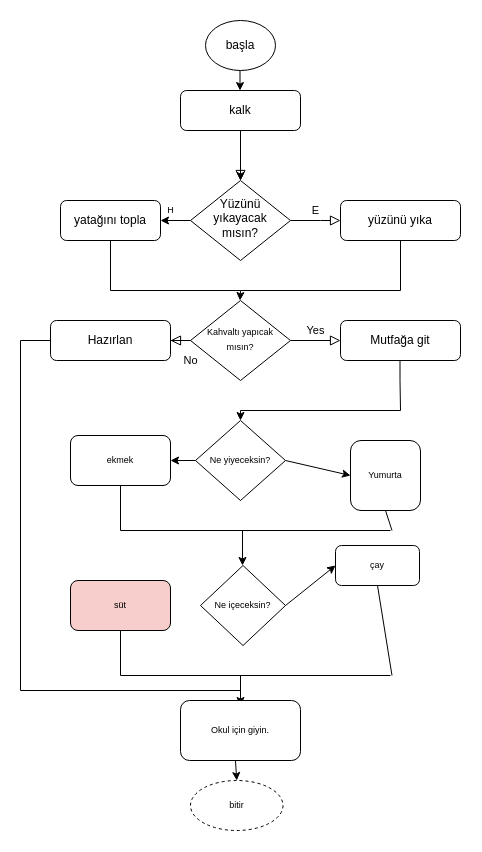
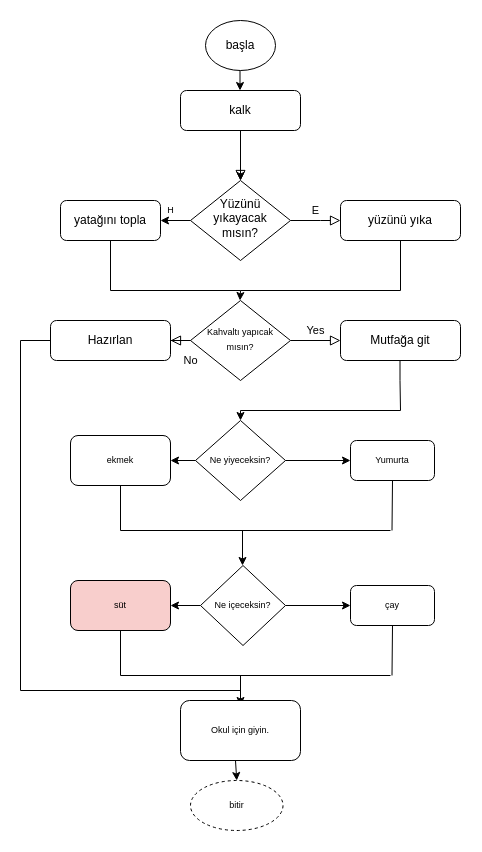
node "Yumurta": size 70x70 -> 84x40
node "çay": moved (378, 566) -> (393, 606)
edge "Ne içeceksin?" -> "süt": added
